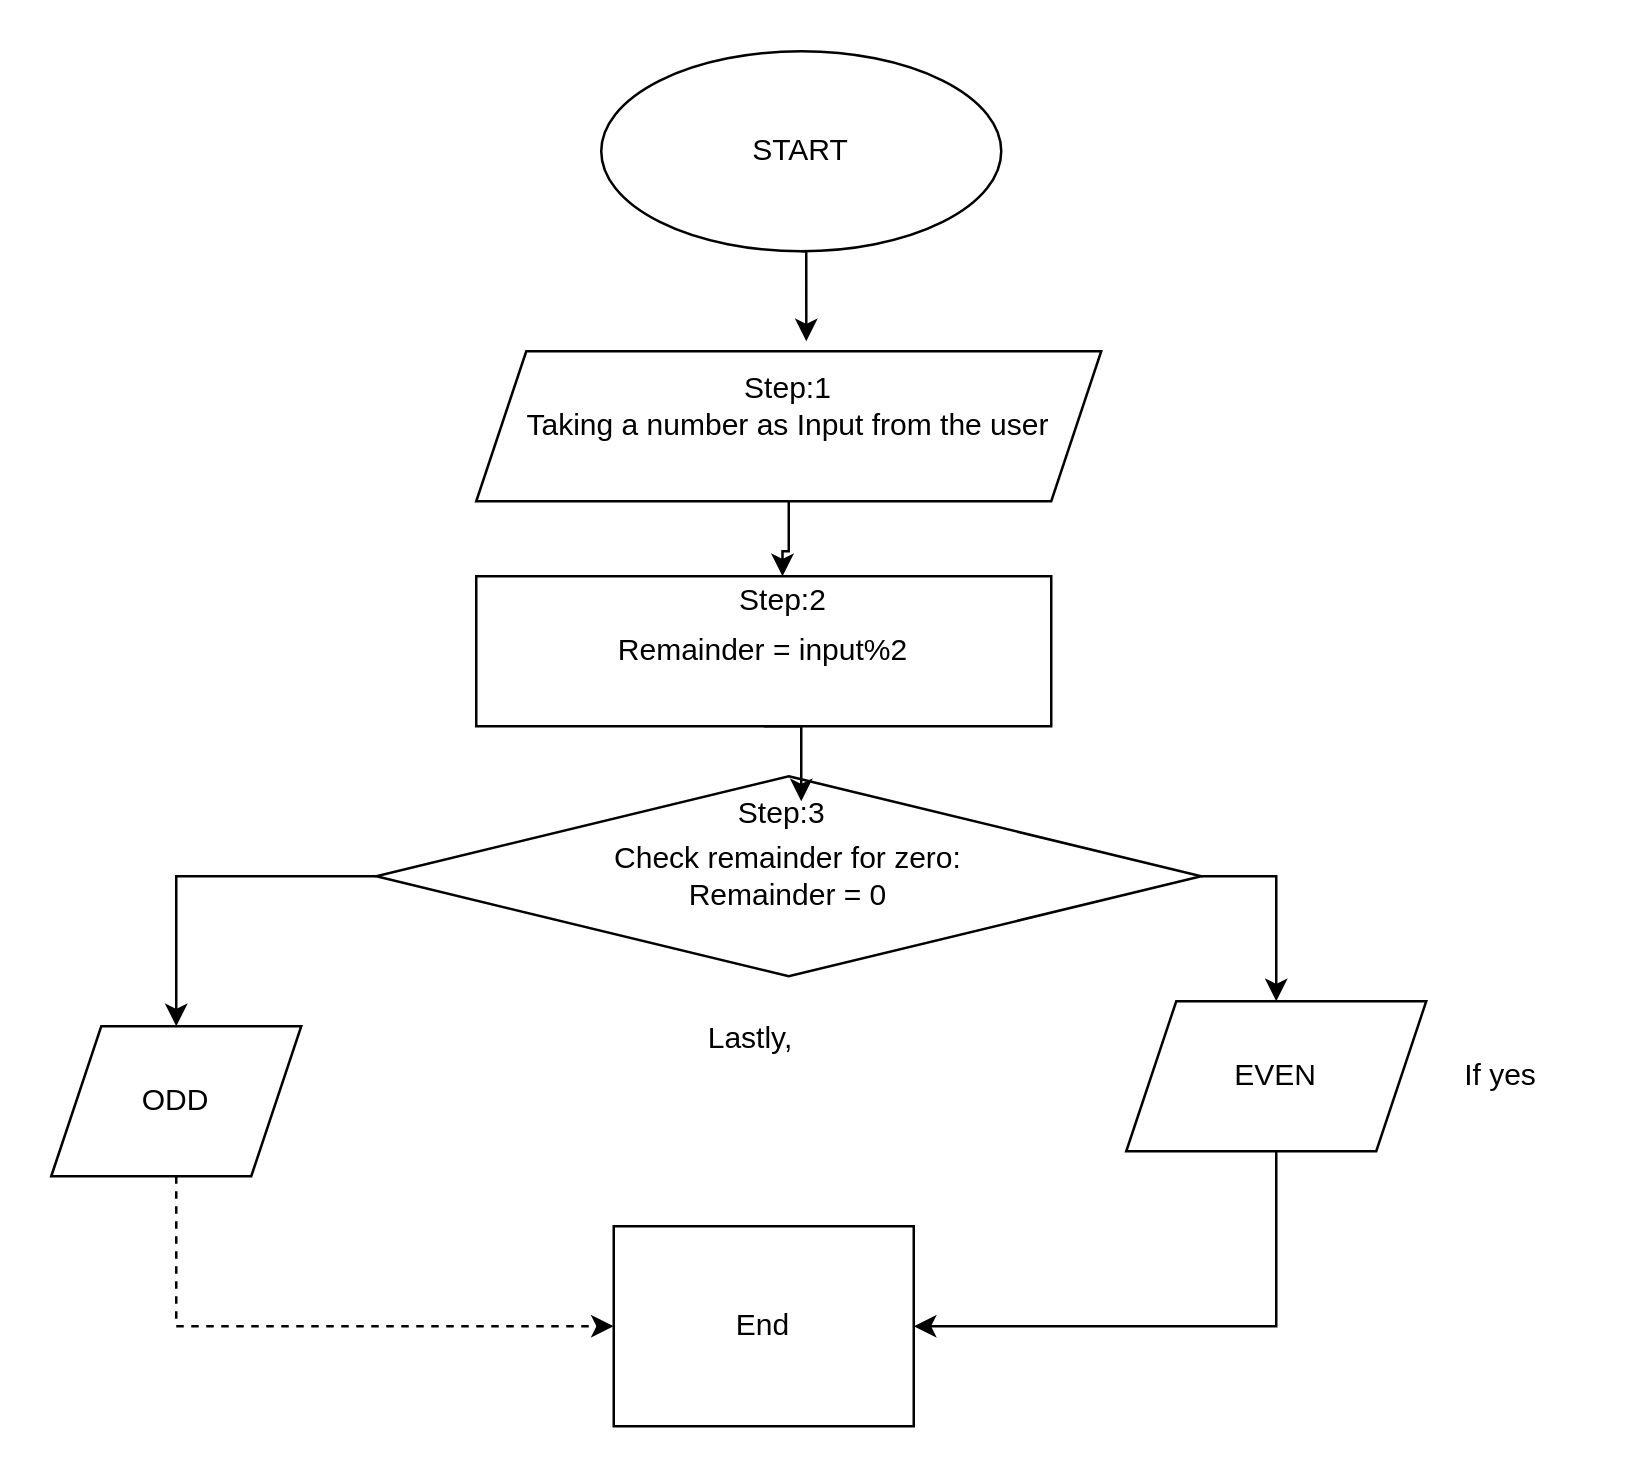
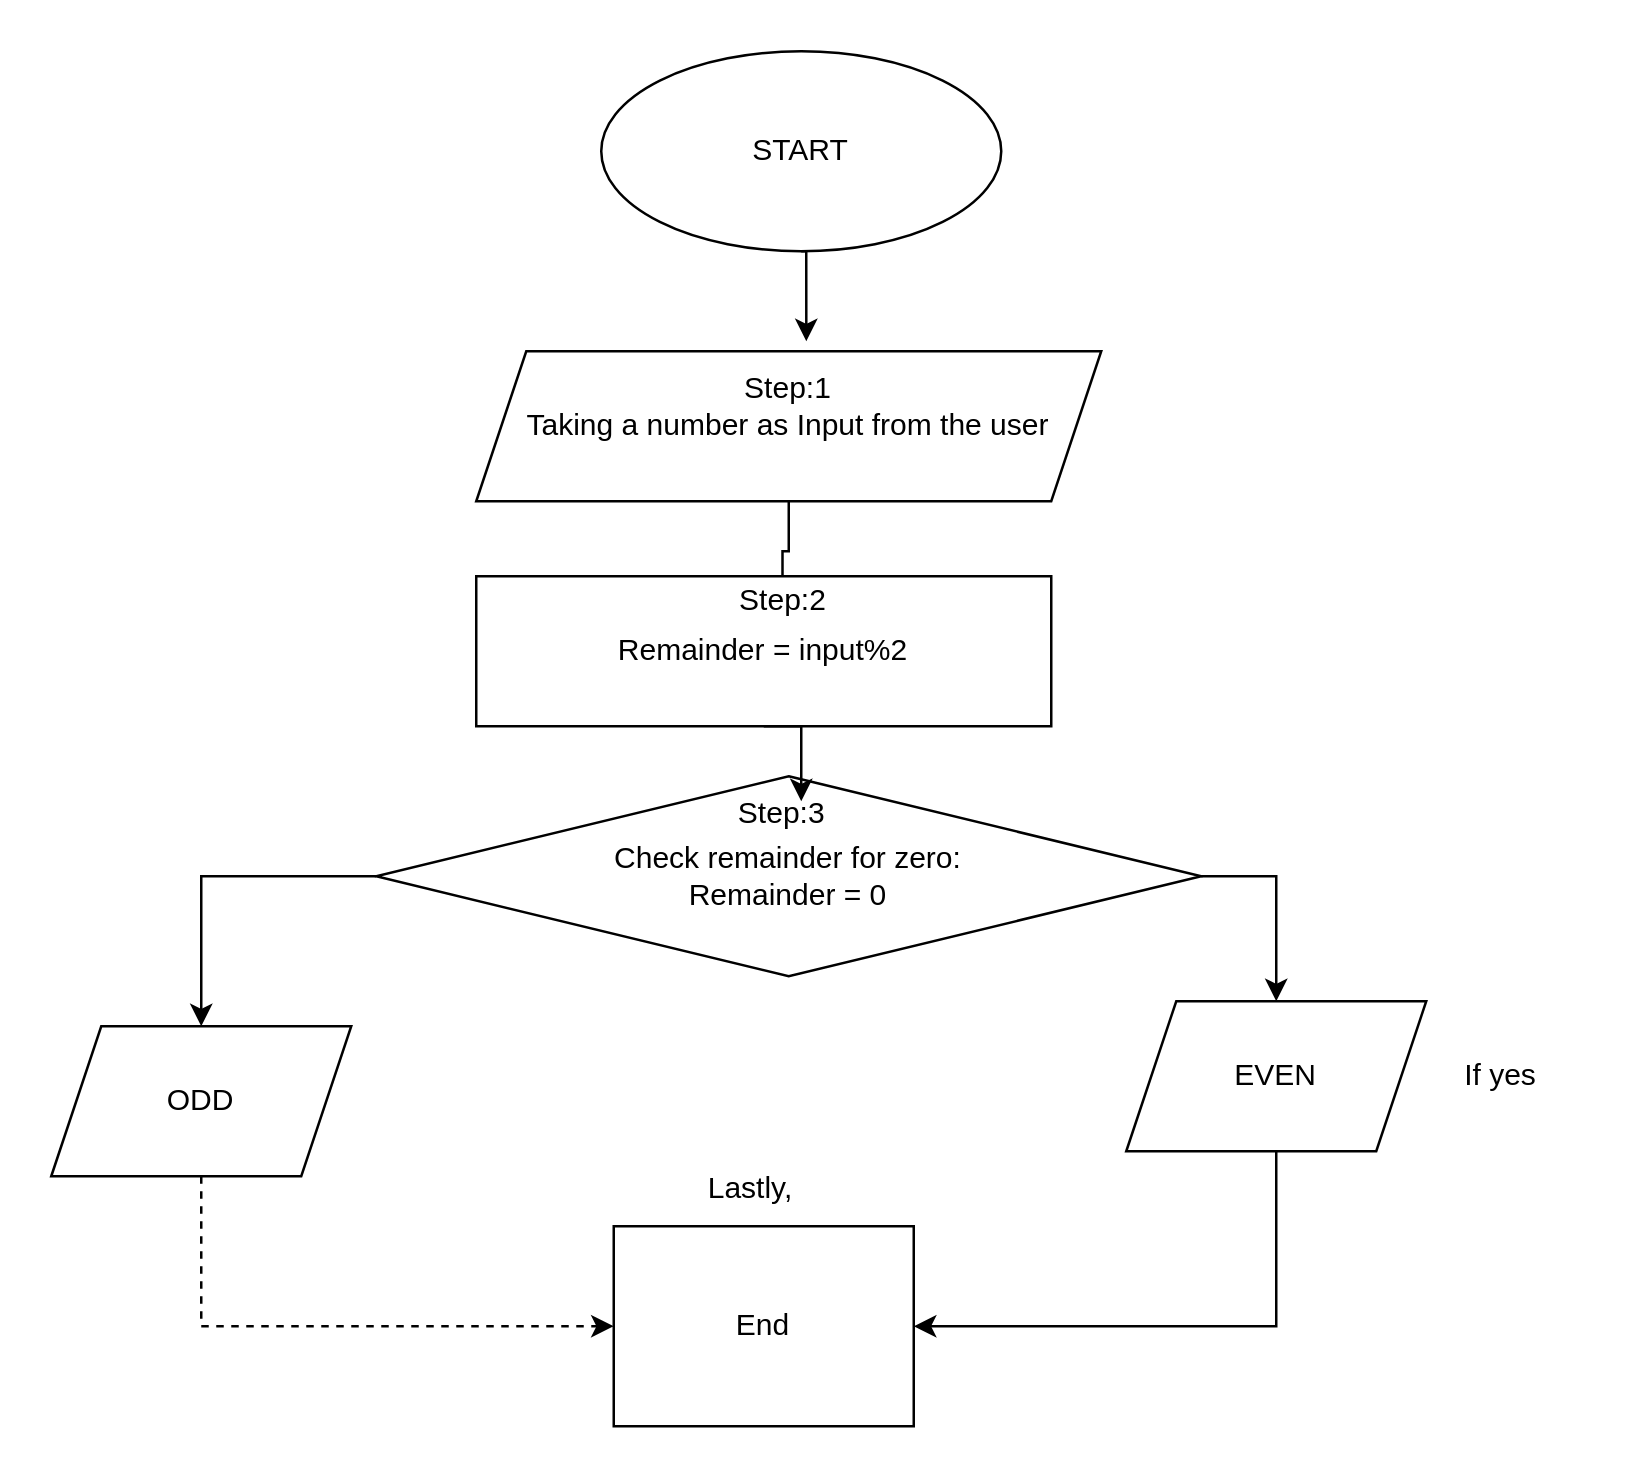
edge "Taking a number as Input from the user" -> "Step:2": arrowhead classic -> none
node "Lastly,": moved (751, 1039) -> (751, 1189)
node "ODD": size 250x150 -> 300x150
